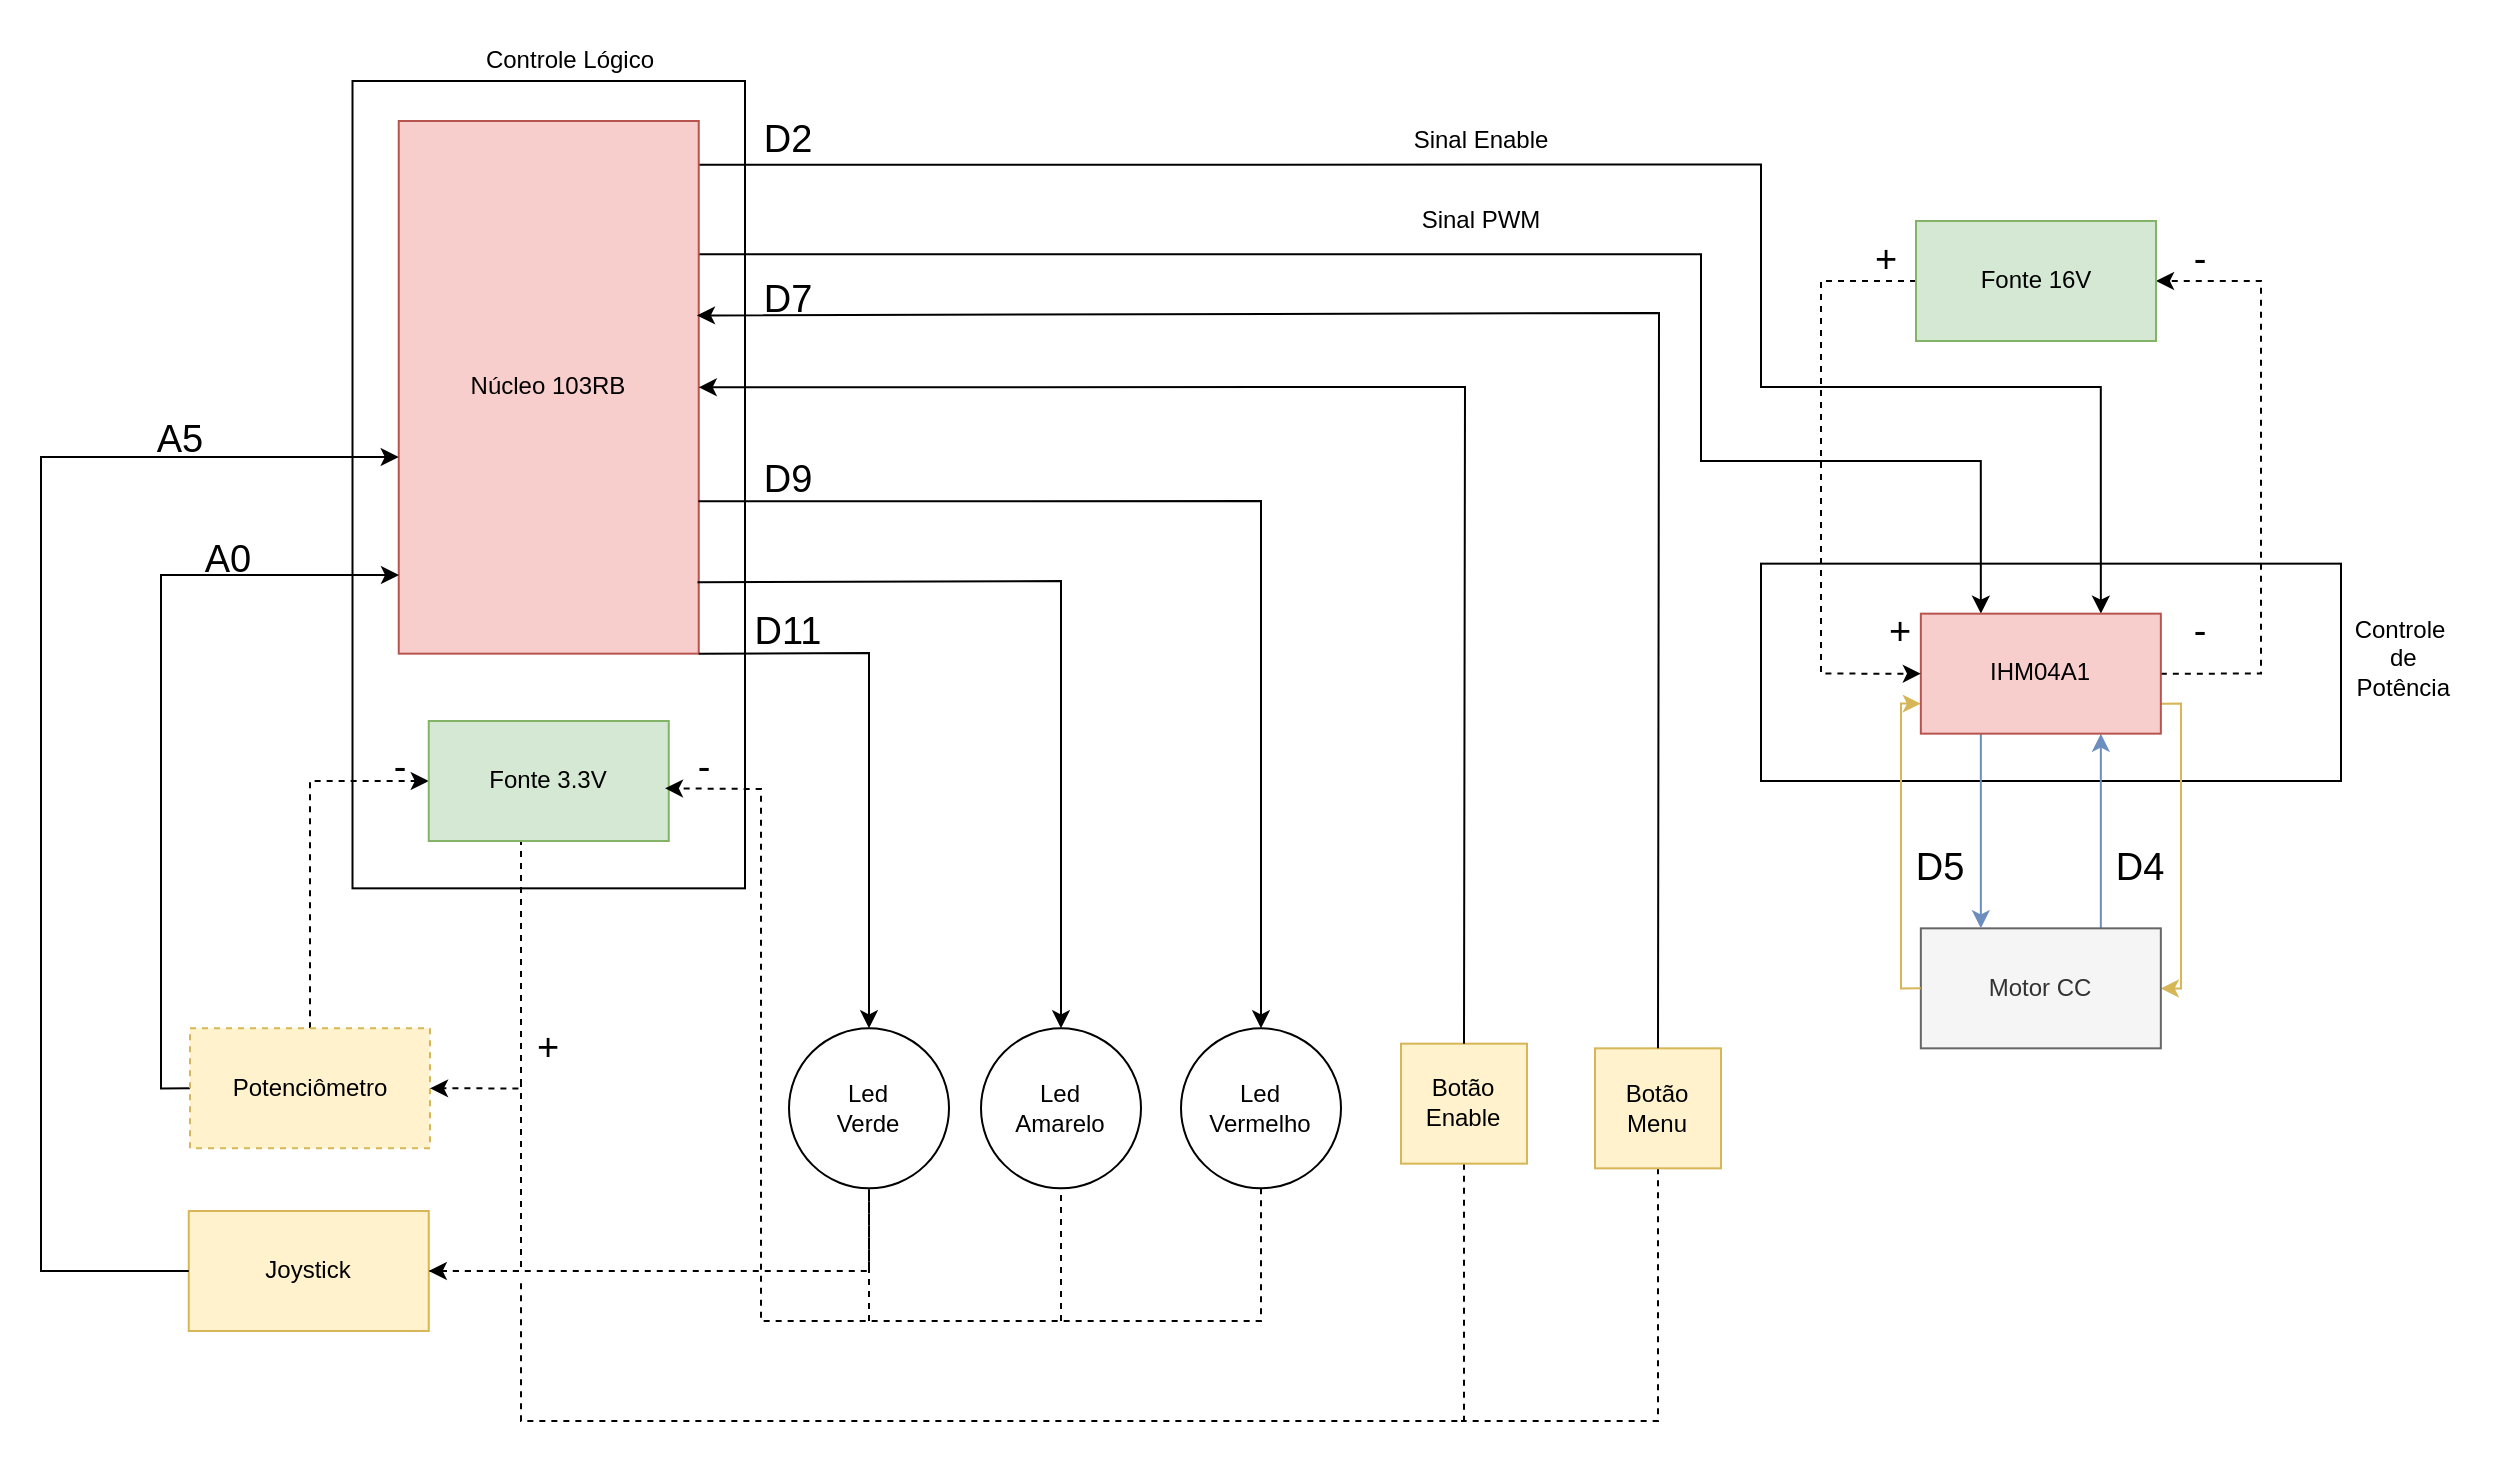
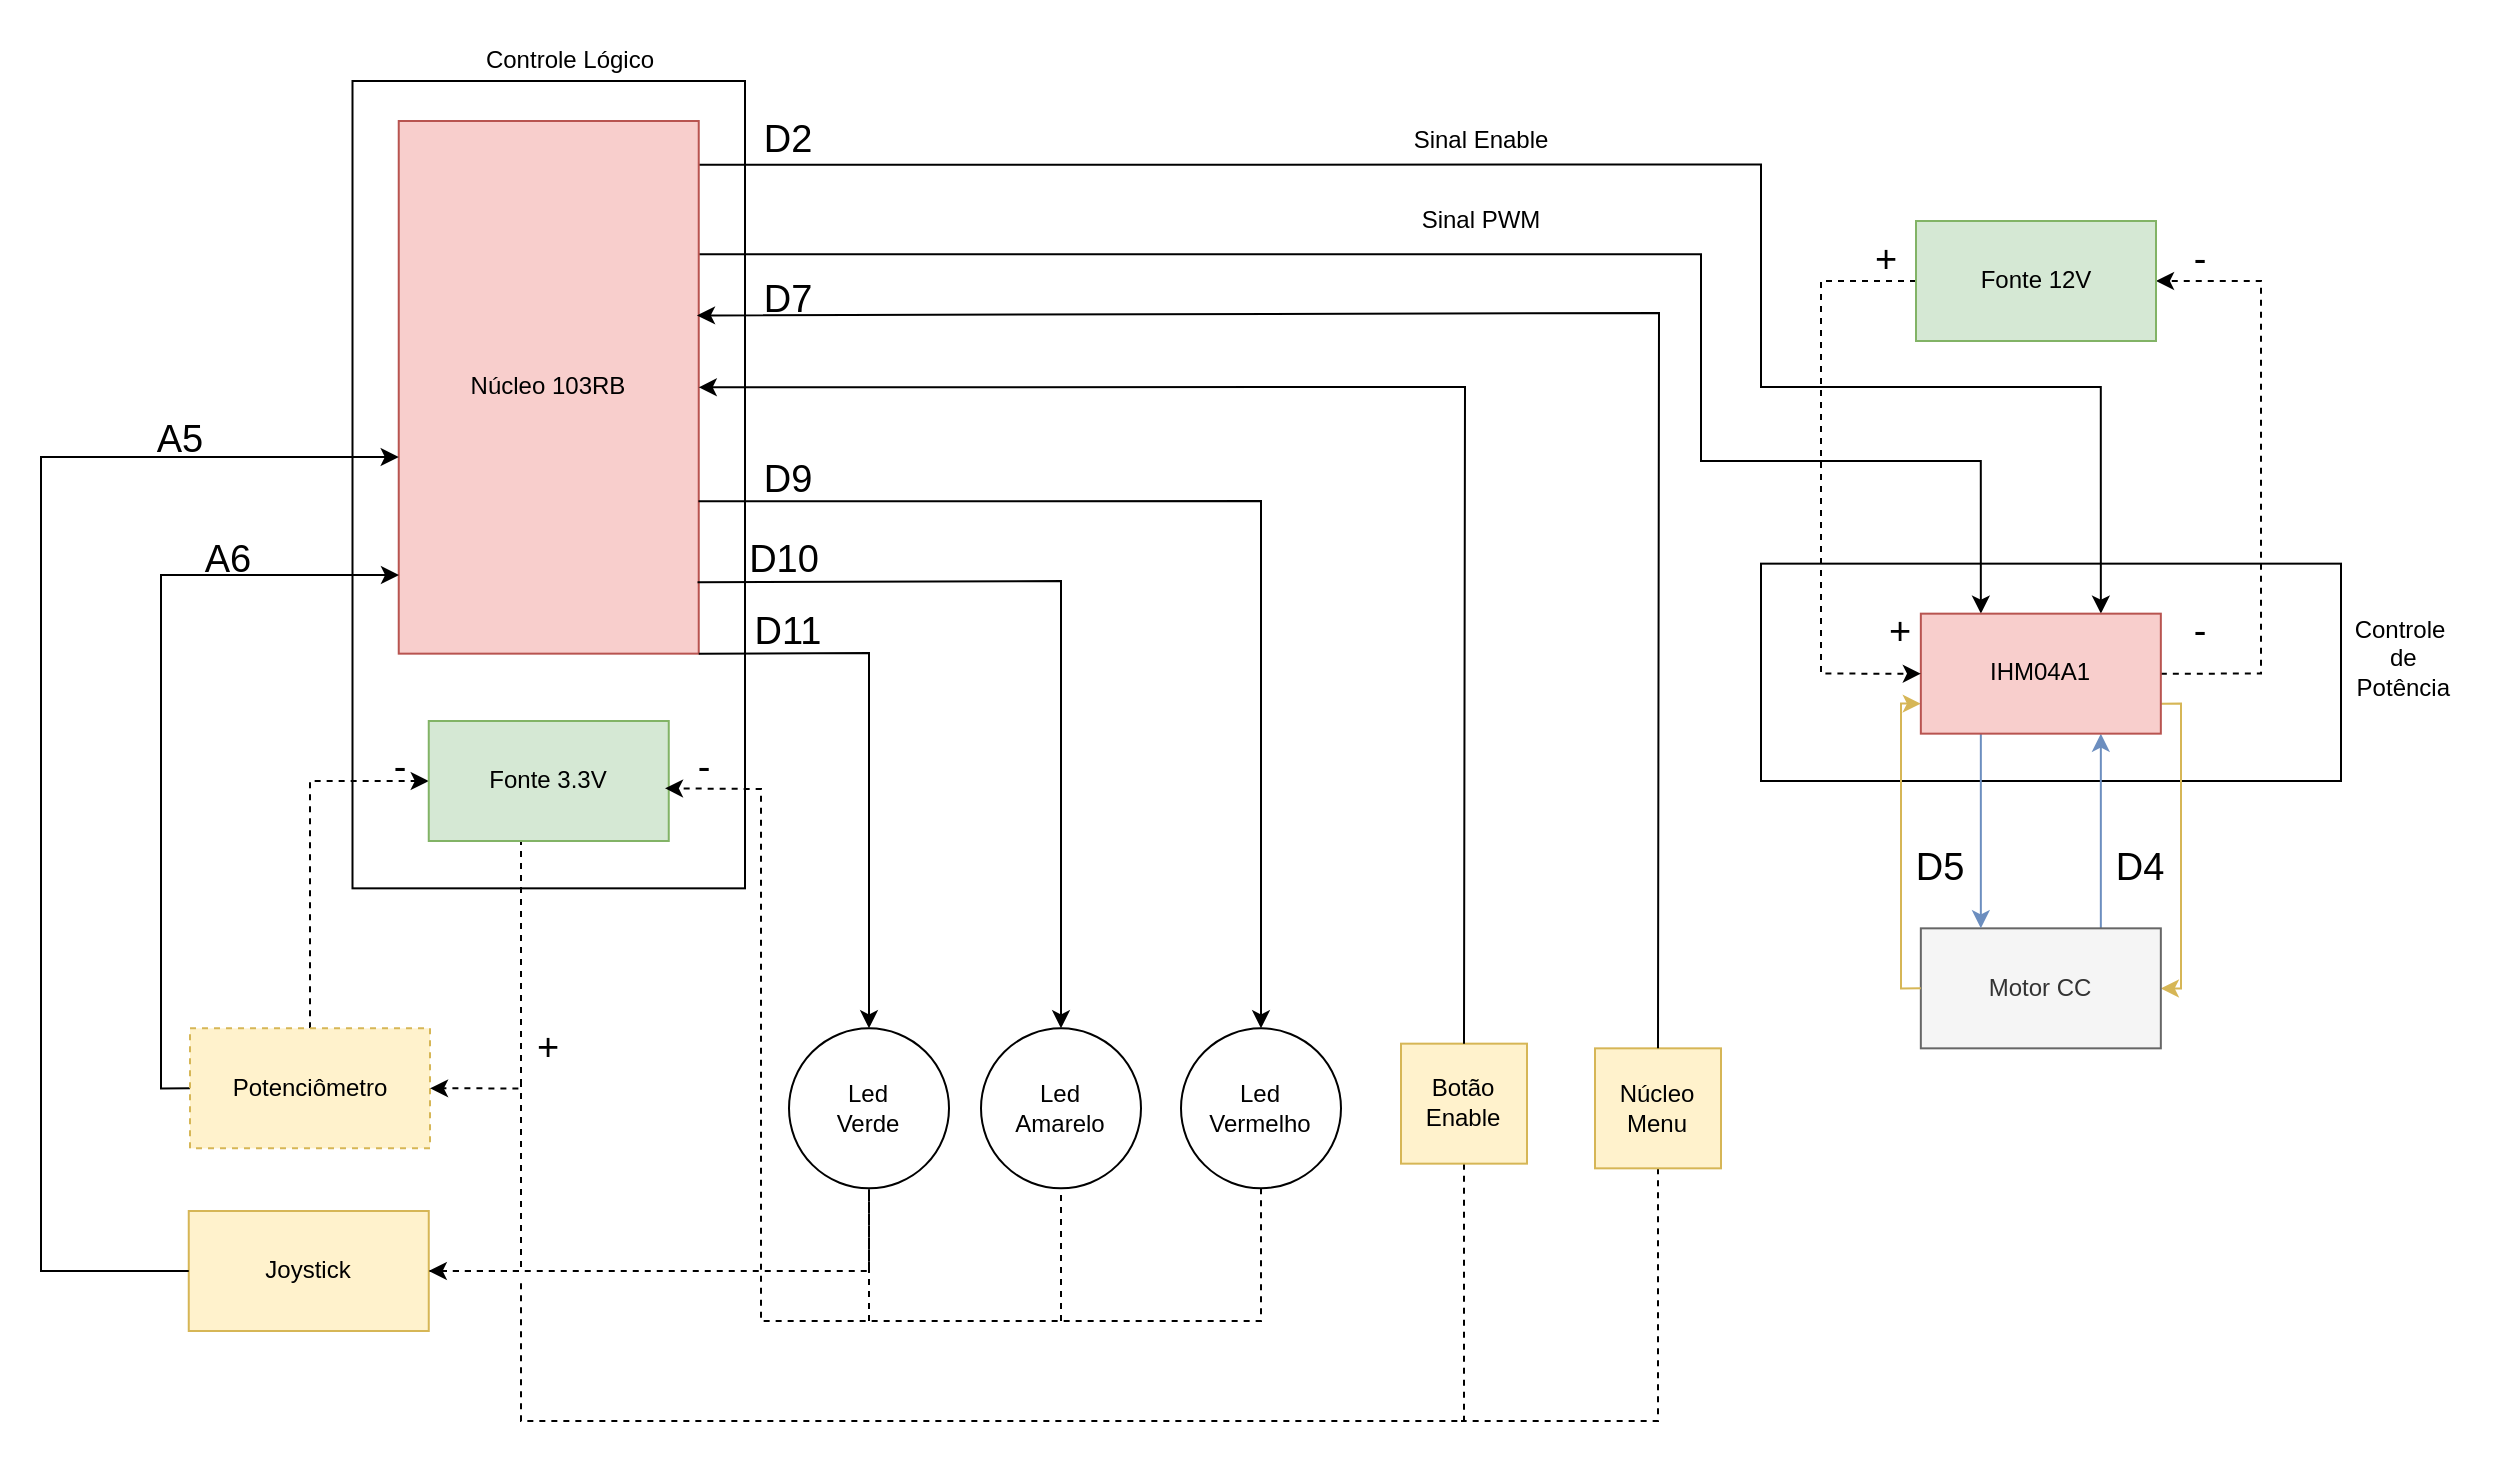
node "Fonte 16V": label "Fonte 16V" -> "Fonte 12V"
node "A0": label "A0" -> "A6"
node "D10": added
node "Botão Menu": label "Botão Menu" -> "Núcleo Menu"
